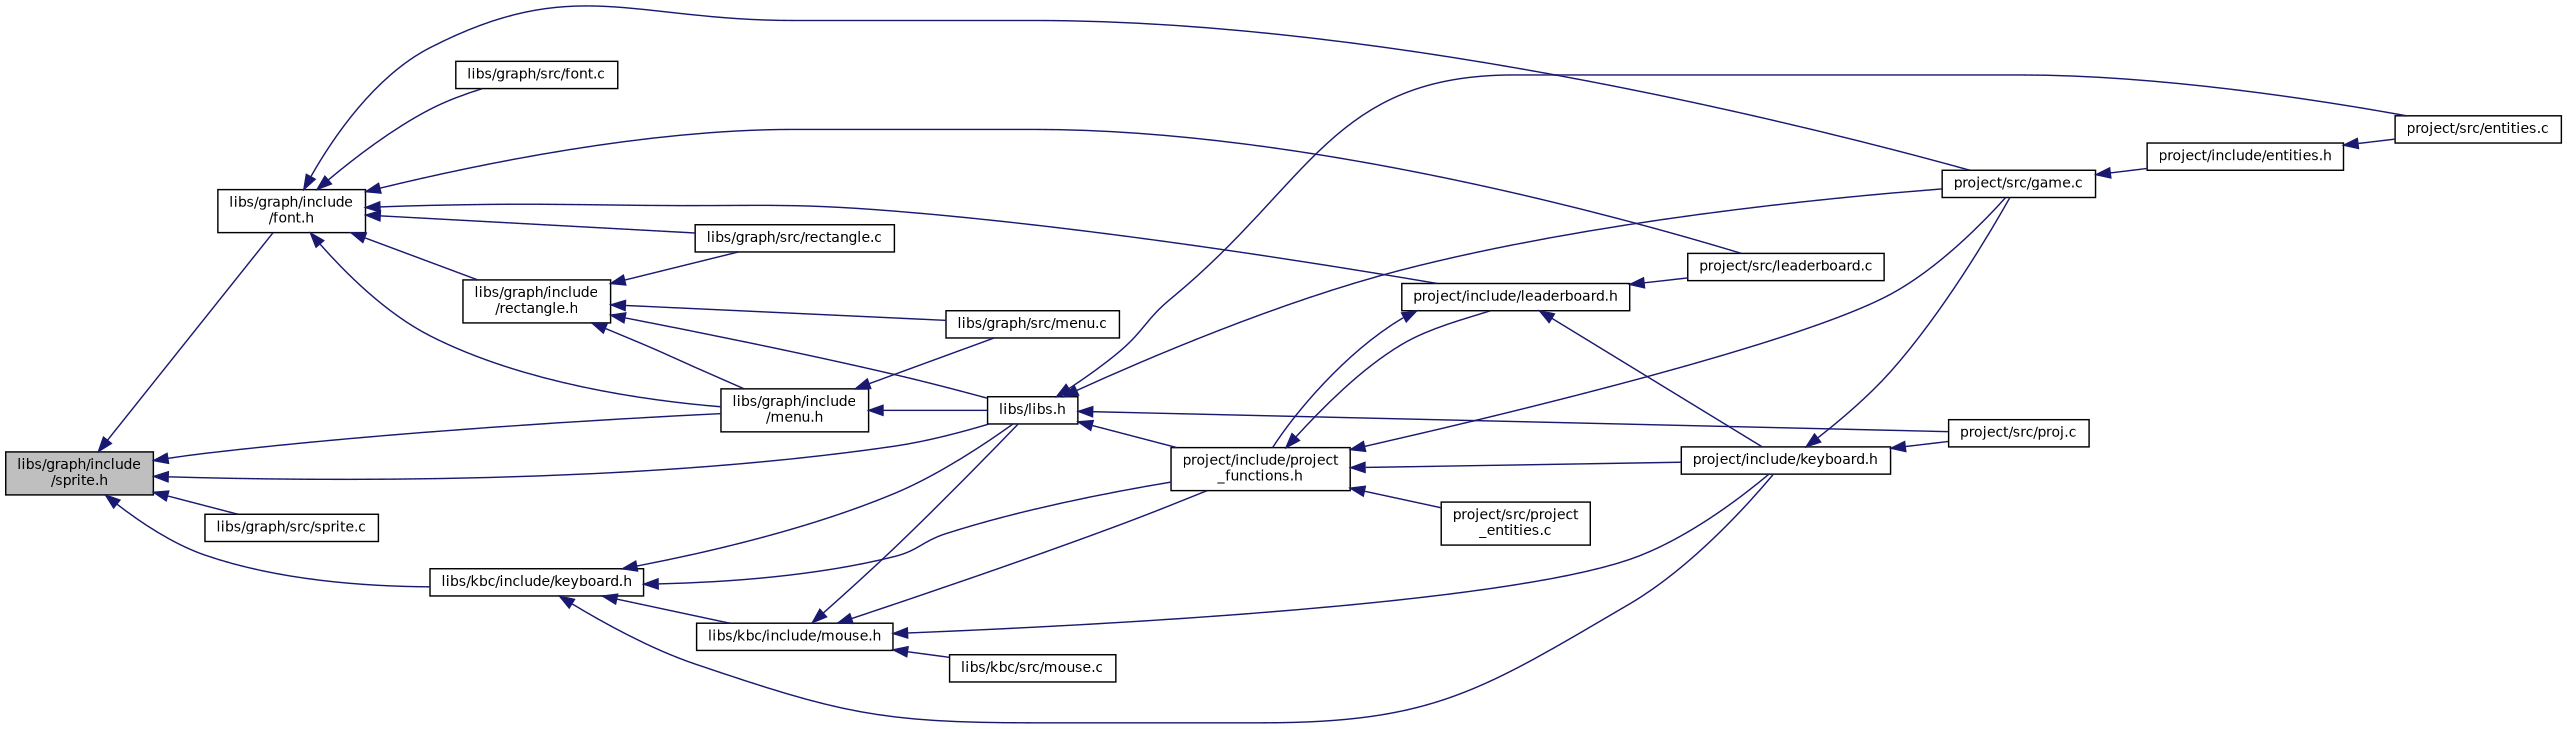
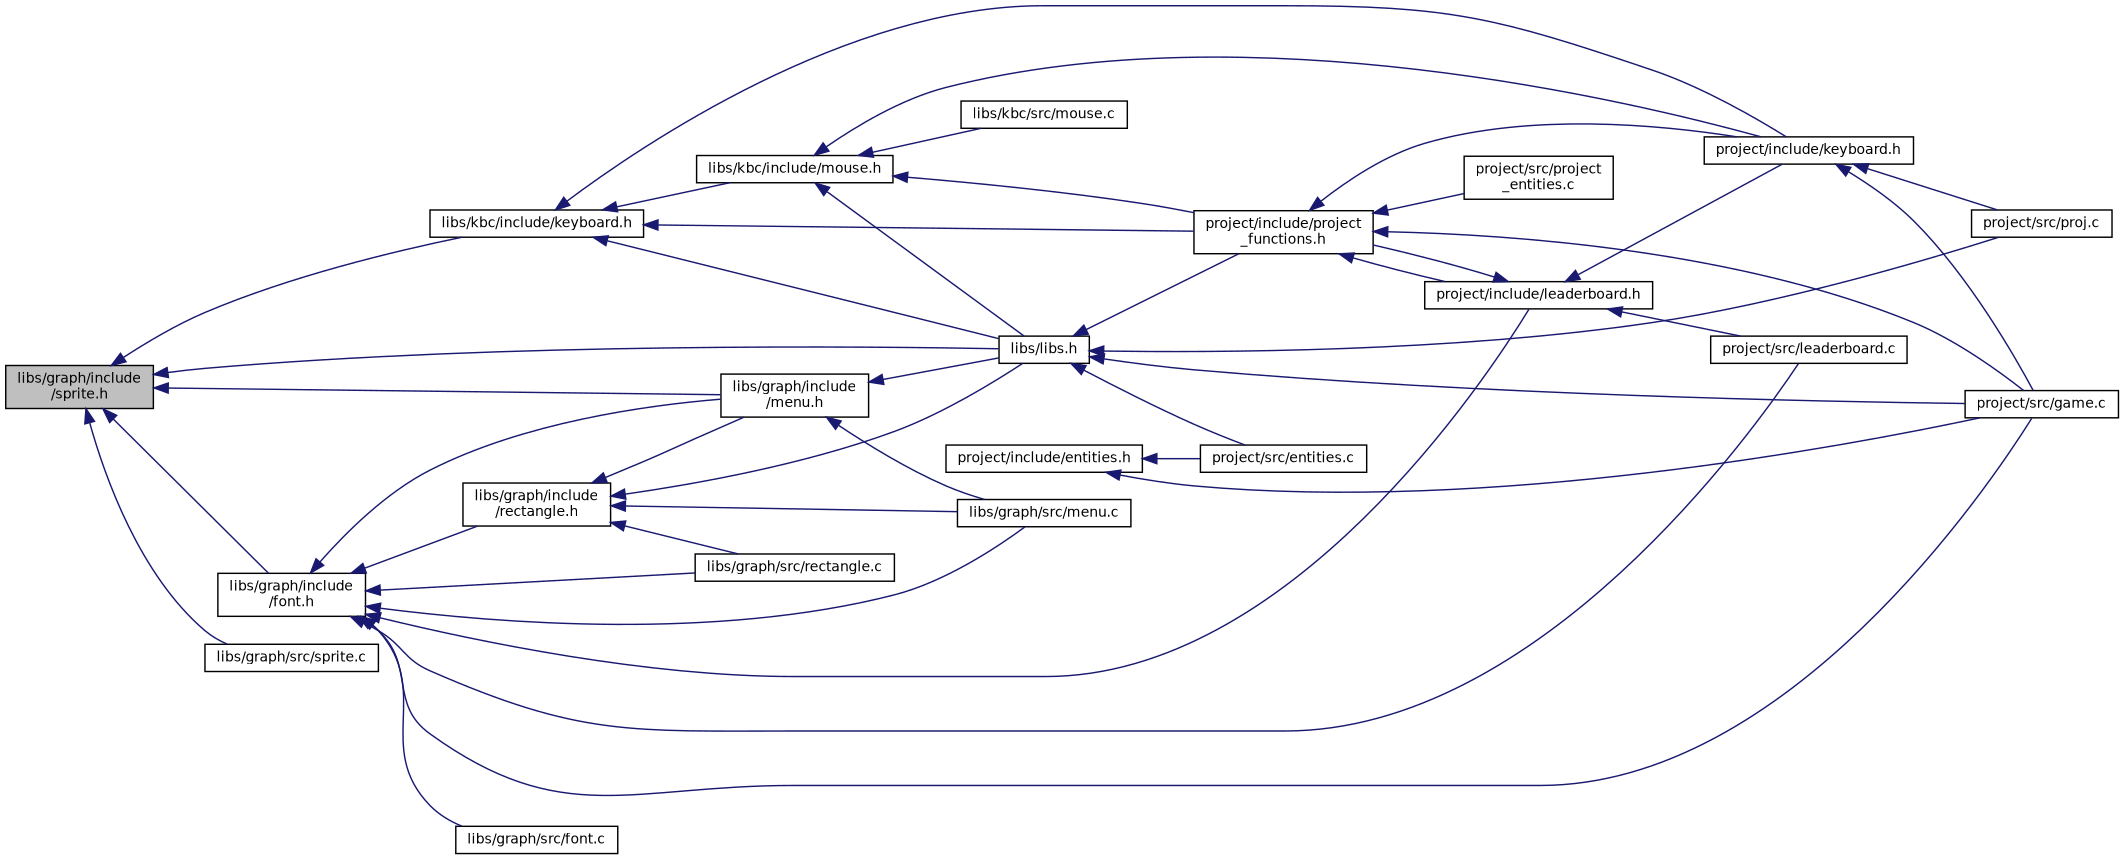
edge "project/include/entities.h" -> "project/src/game.c": reversed
edge "libs/graph/src/menu.c" -> "libs/graph/include /font.h": added
